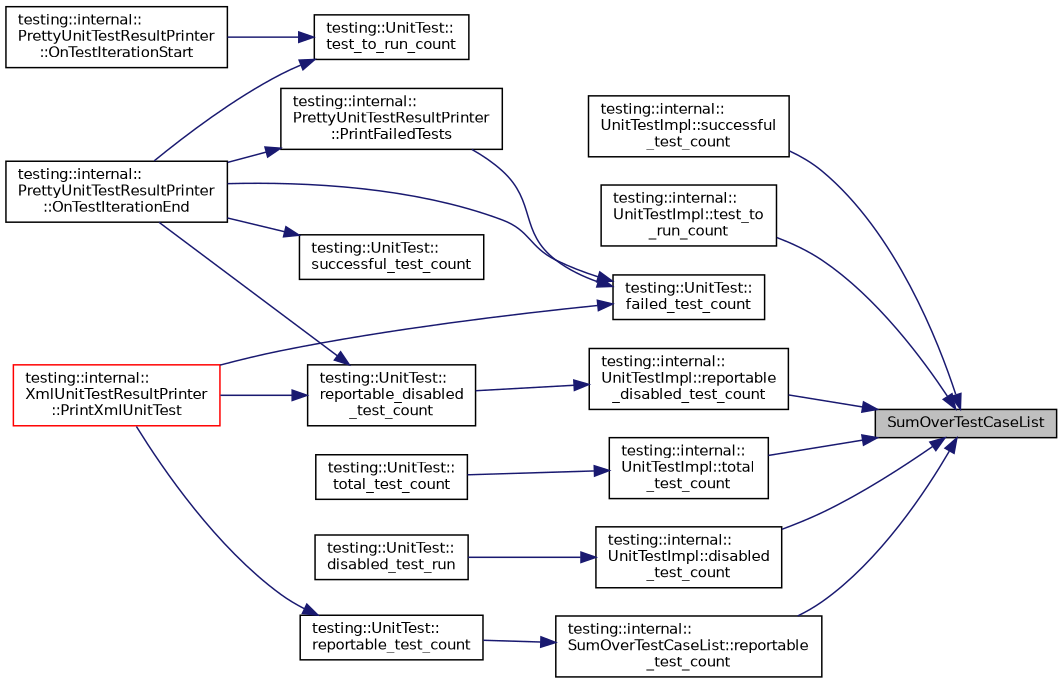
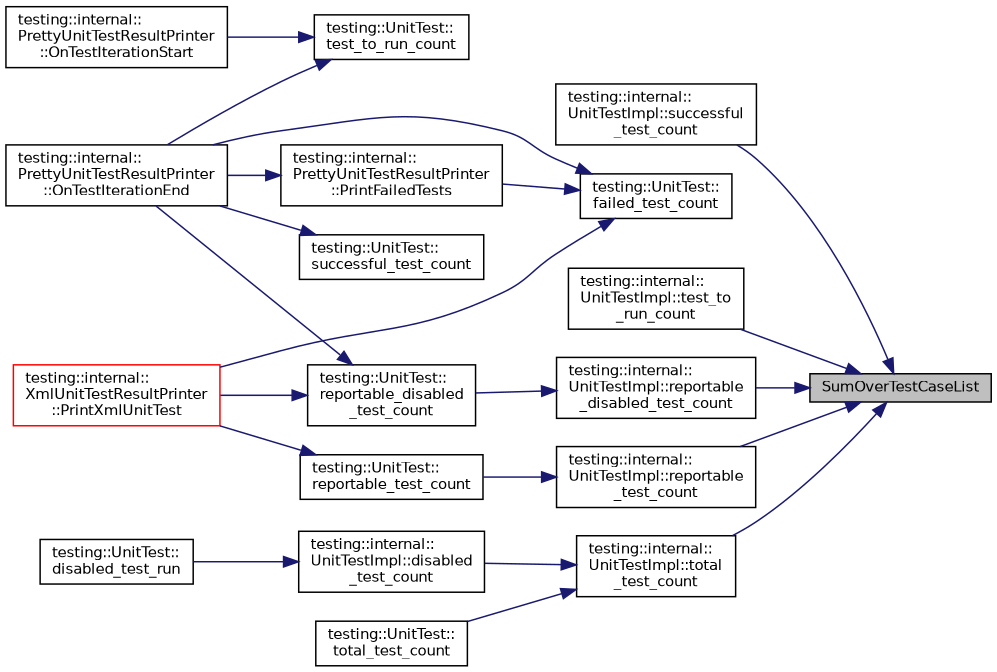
edge "testing::internal:: UnitTestImpl::disabled _test_count" -> "SumOverTestCaseList": now "testing::internal:: UnitTestImpl::disabled _test_count" -> "testing::internal:: UnitTestImpl::total _test_count"
node "testing::internal:: SumOverTestCaseList::reportable _test_count": label "testing::internal:: SumOverTestCaseList::reportable _test_count" -> "testing::internal:: UnitTestImpl::reportable _test_count"
